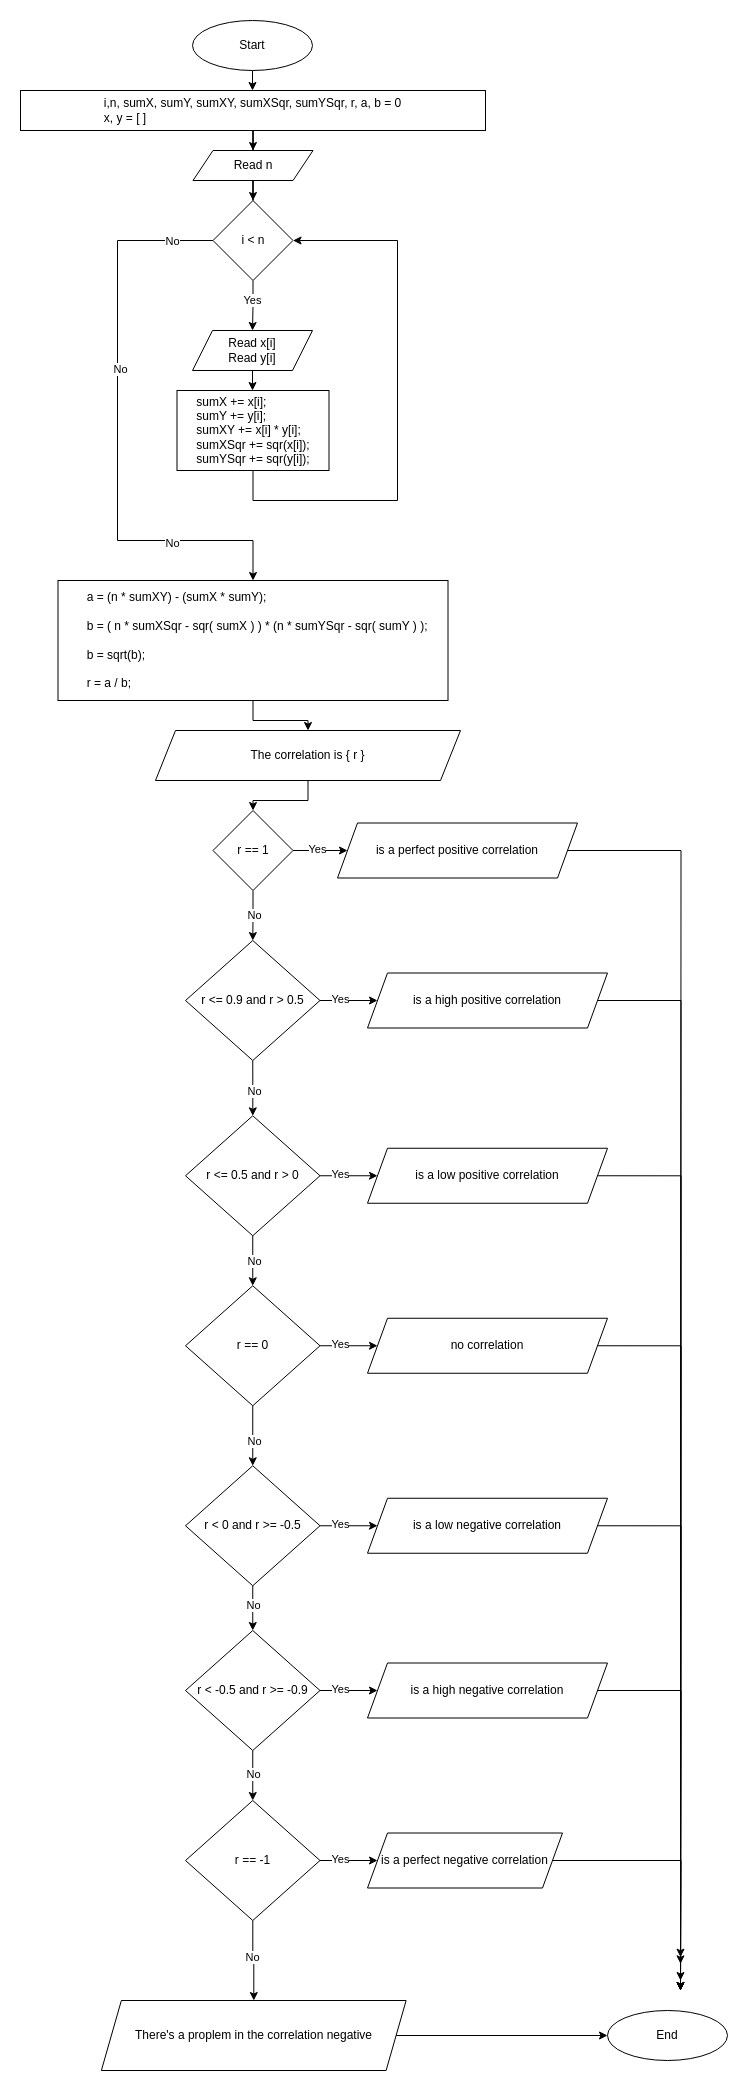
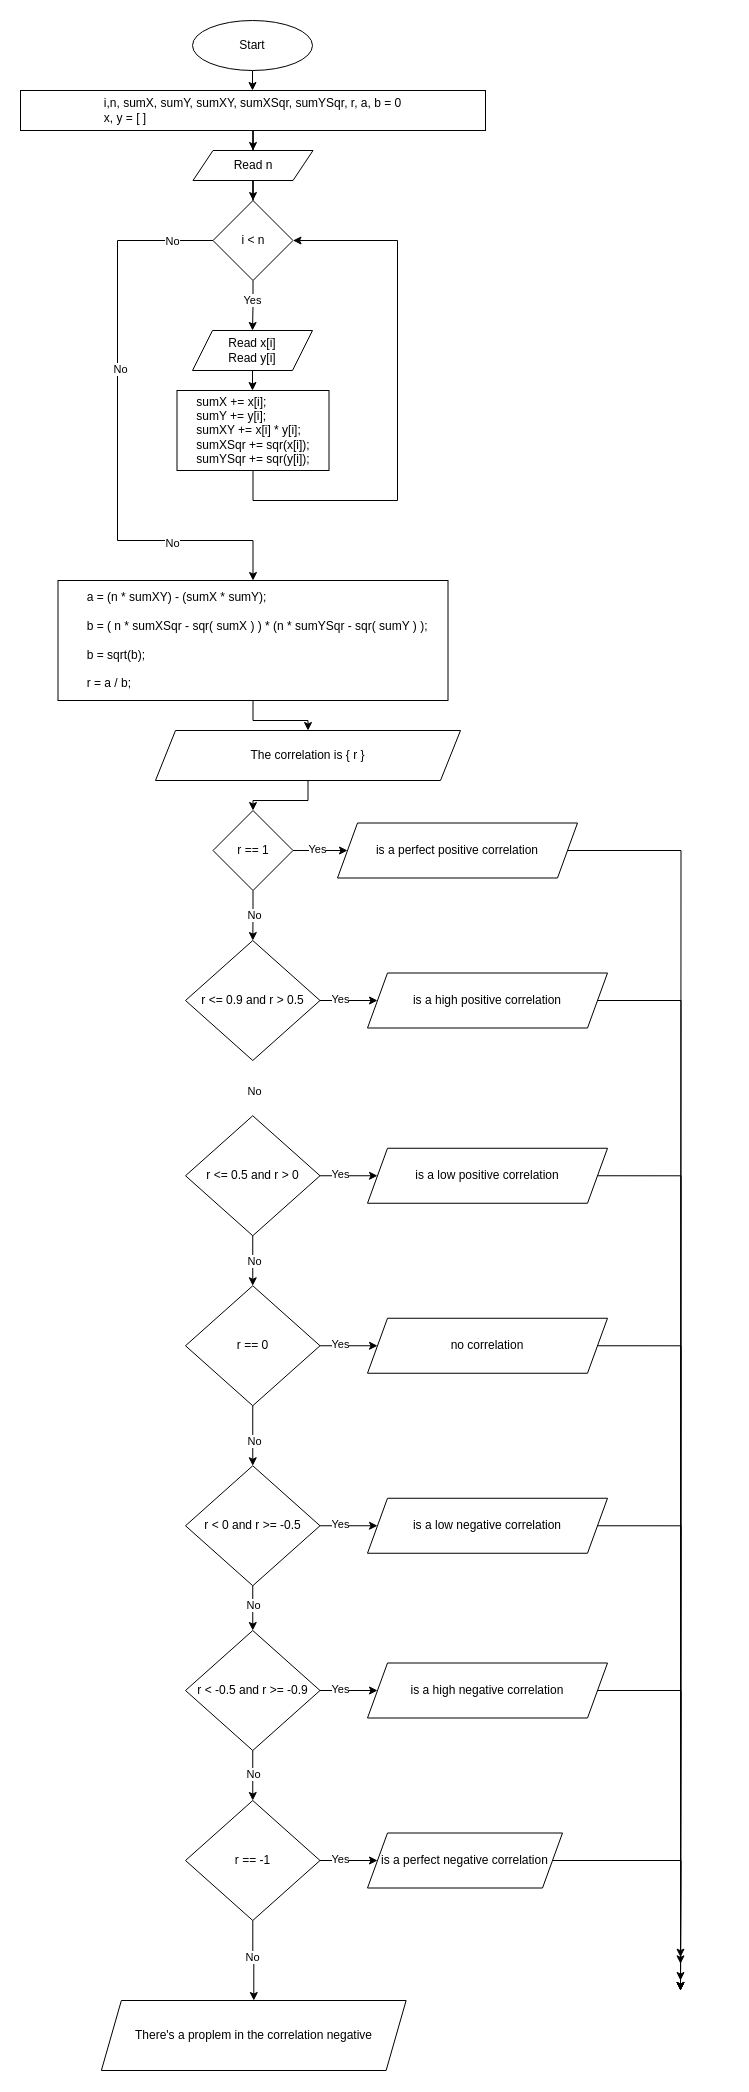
edge "r <= 0.9 and r > 0.5" -> "r <= 0.5 and r > 0": removed
edge "There's a proplem in the correlation negative" -> "End": removed
node "End": removed
